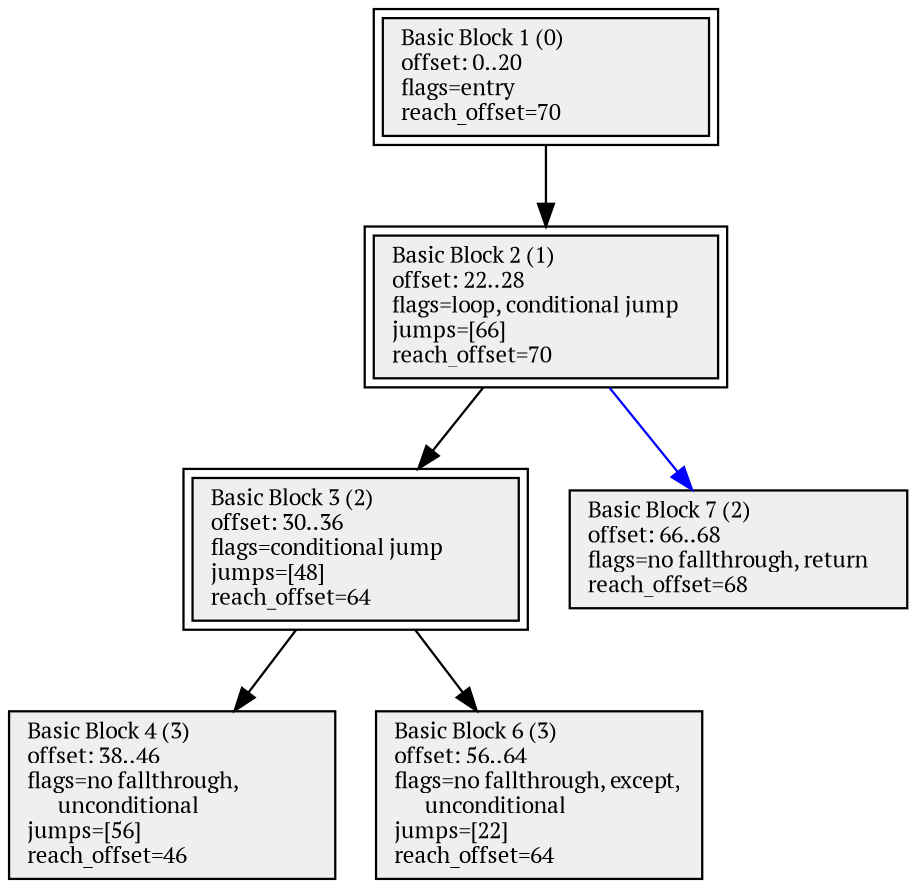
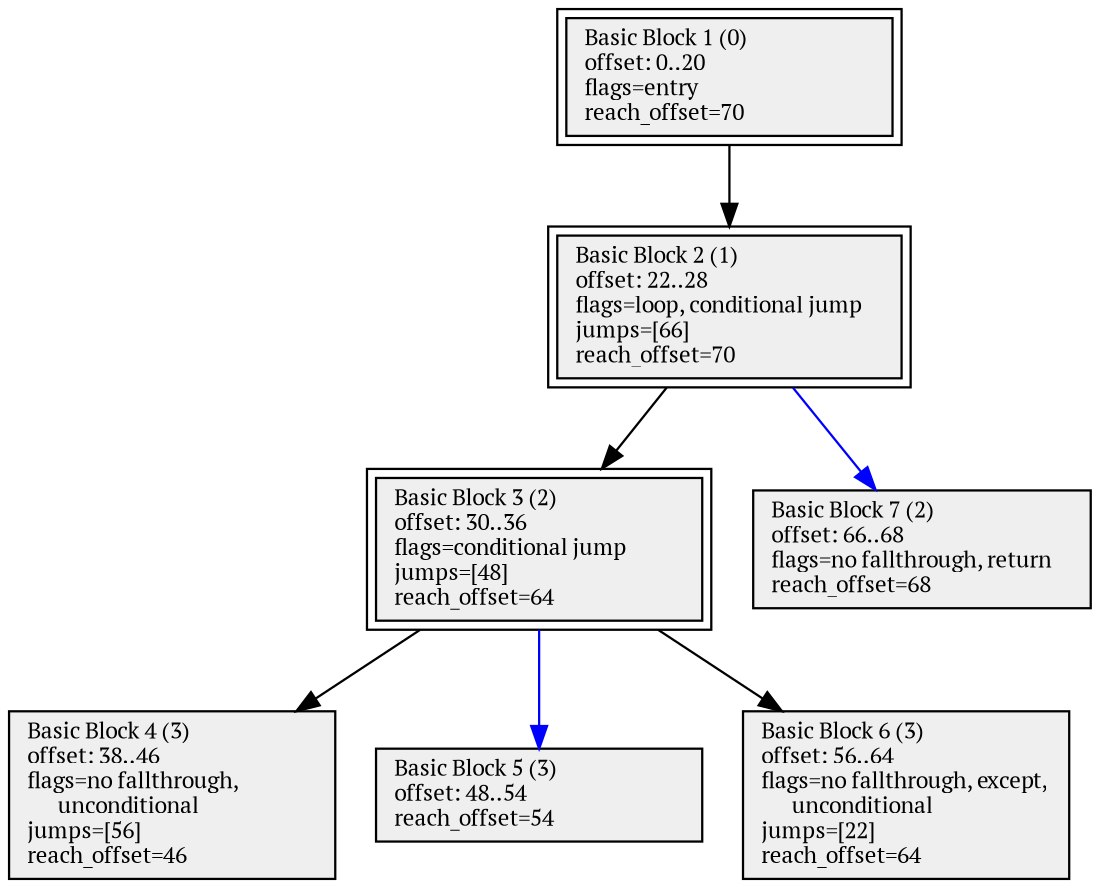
node "Basic Block 5 (3) offset: 48..54 reach_offset=54": added
